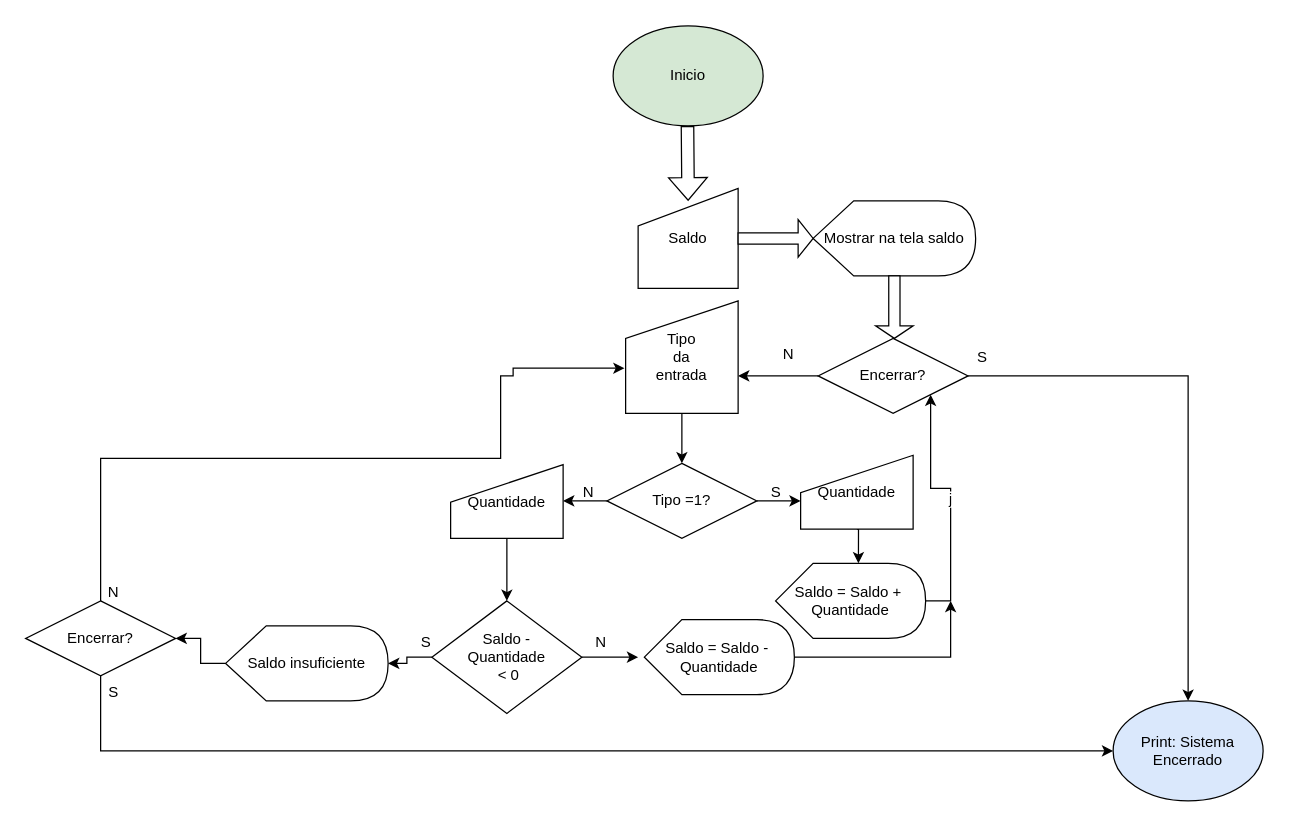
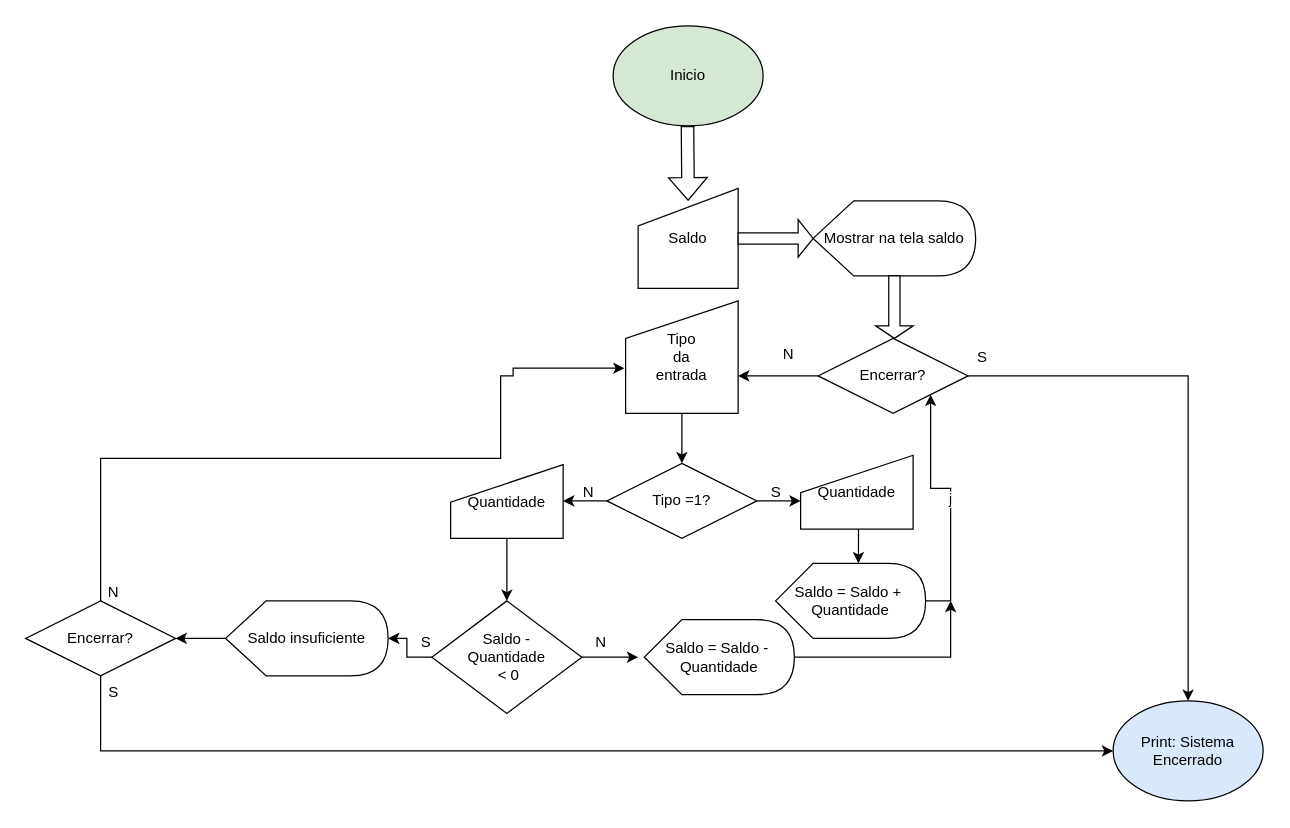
node "Saldo insuficiente": moved (307, 663) -> (307, 638)
